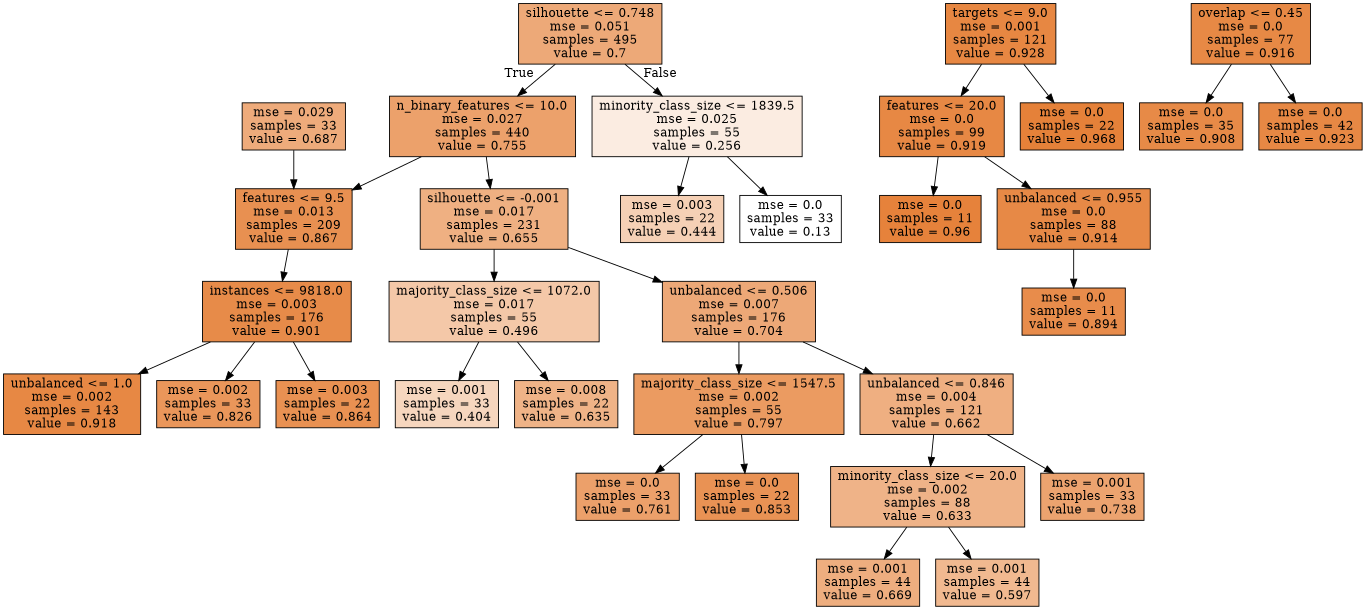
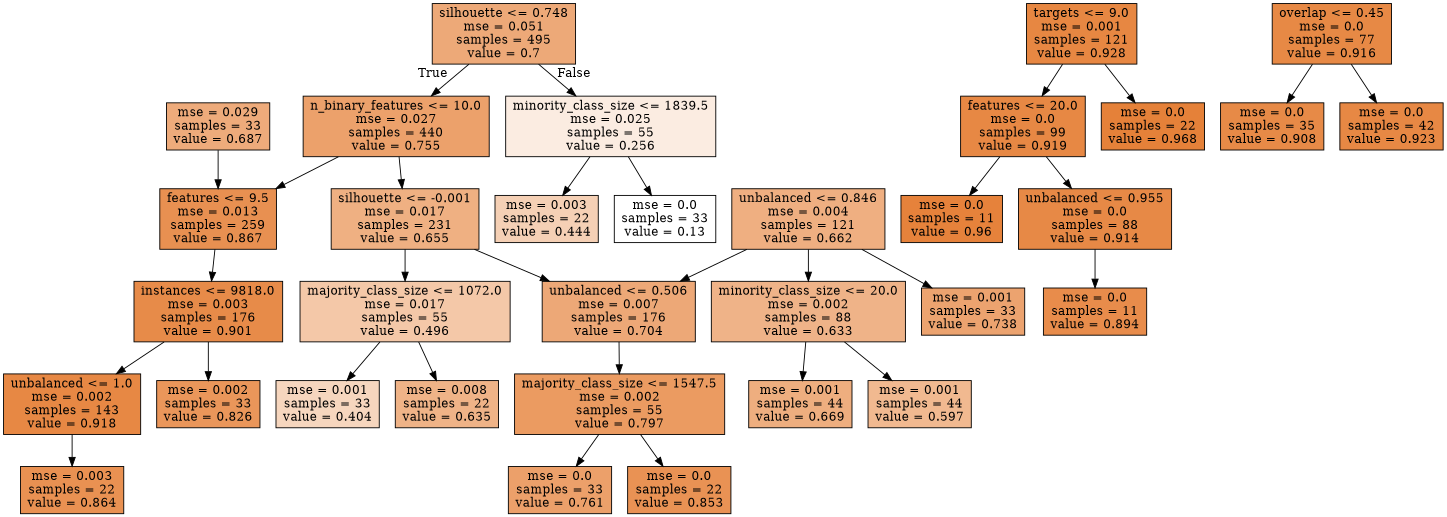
node "features <= 9.5 mse = 0.013 samples = 209 value = 0.867": label "features <= 9.5 mse = 0.013 samples = 209 value = 0.867" -> "features <= 9.5 mse = 0.013 samples = 259 value = 0.867"
edge "unbalanced <= 0.506 mse = 0.007 samples = 176 value = 0.704" -> "unbalanced <= 0.846 mse = 0.004 samples = 121 value = 0.662": reversed
edge "instances <= 9818.0 mse = 0.003 samples = 176 value = 0.901" -> "mse = 0.003 samples = 22 value = 0.864": now "unbalanced <= 1.0 mse = 0.002 samples = 143 value = 0.918" -> "mse = 0.003 samples = 22 value = 0.864"
